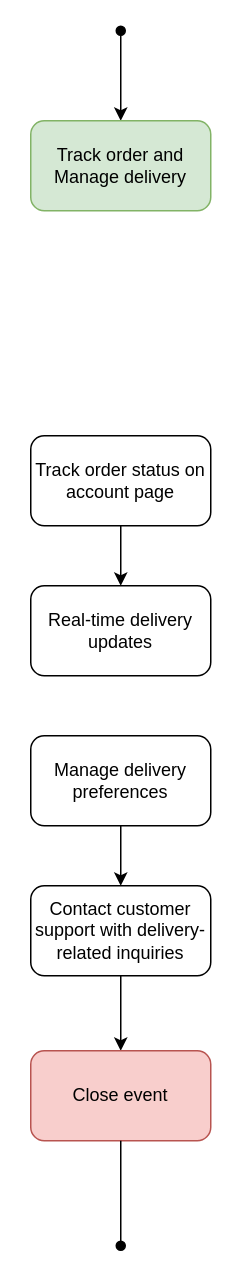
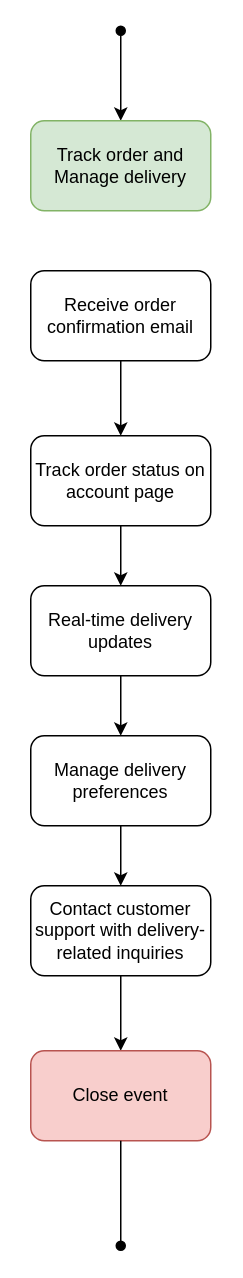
node "Receive order confirmation email": added
edge "Receive order confirmation email" -> "Track order status on account page": added
edge "Real-time delivery updates" -> "Manage delivery preferences": added
